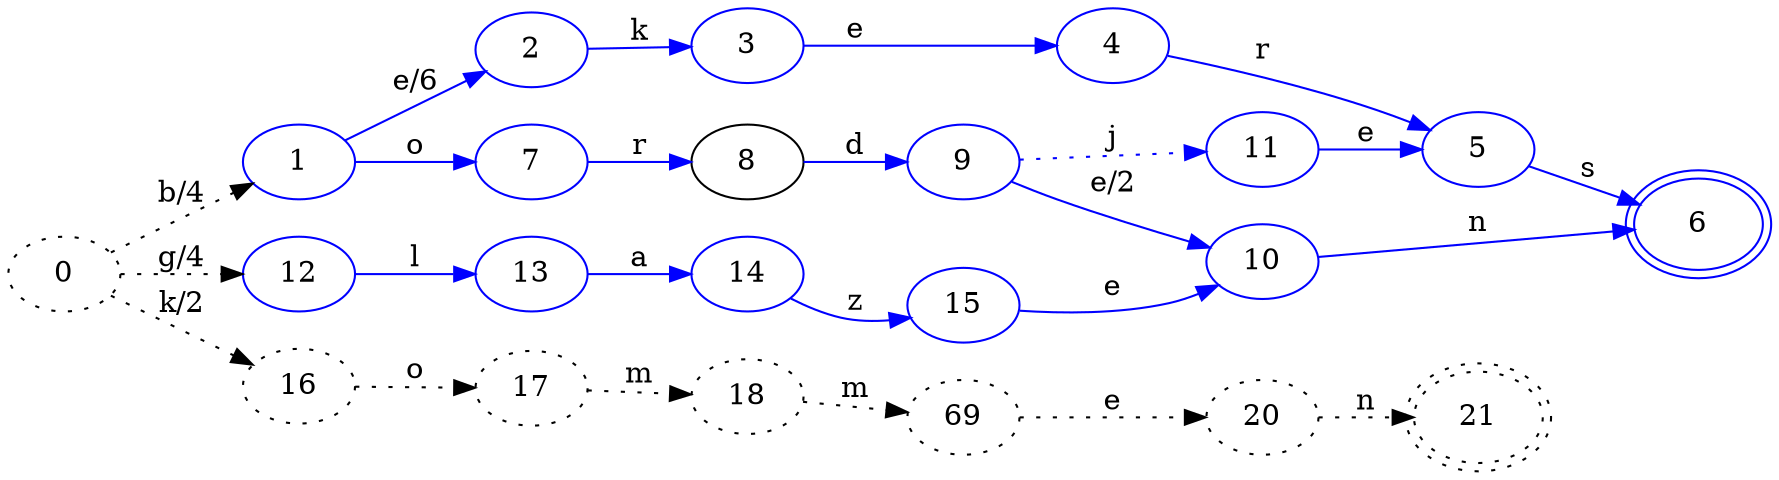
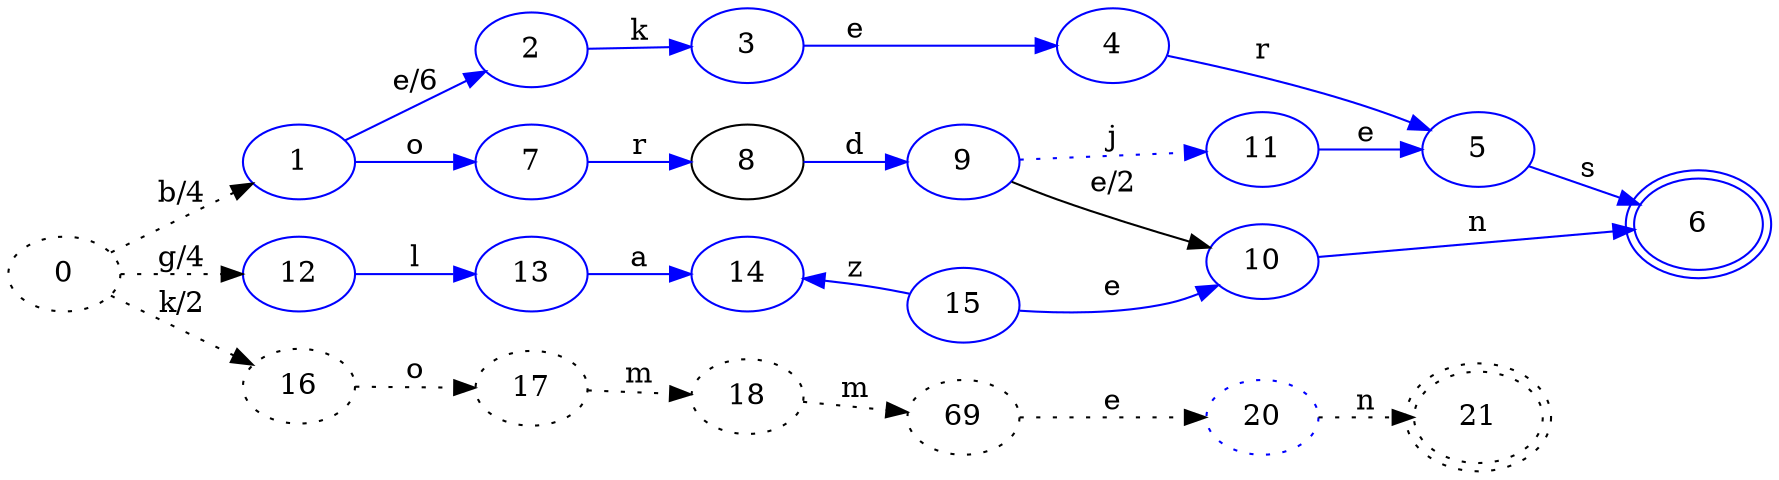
edge "9" -> "10": color blue -> black
edge "14" -> "15": reversed
node "20": color black -> blue
